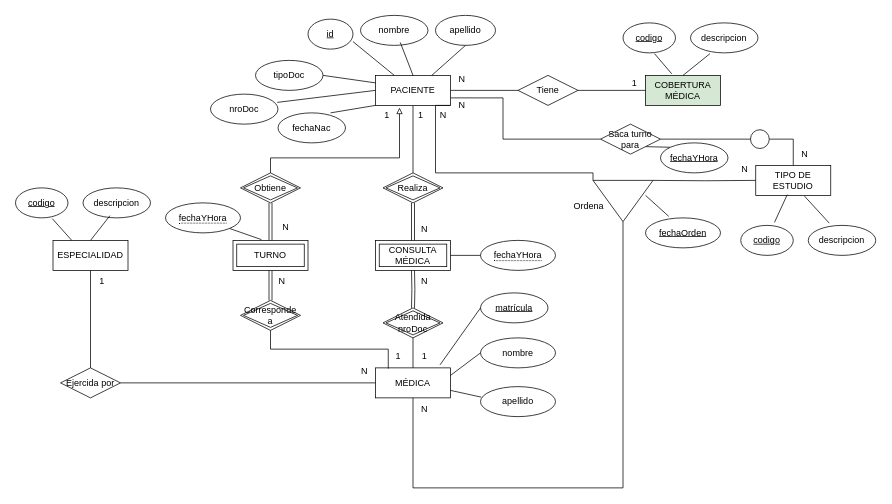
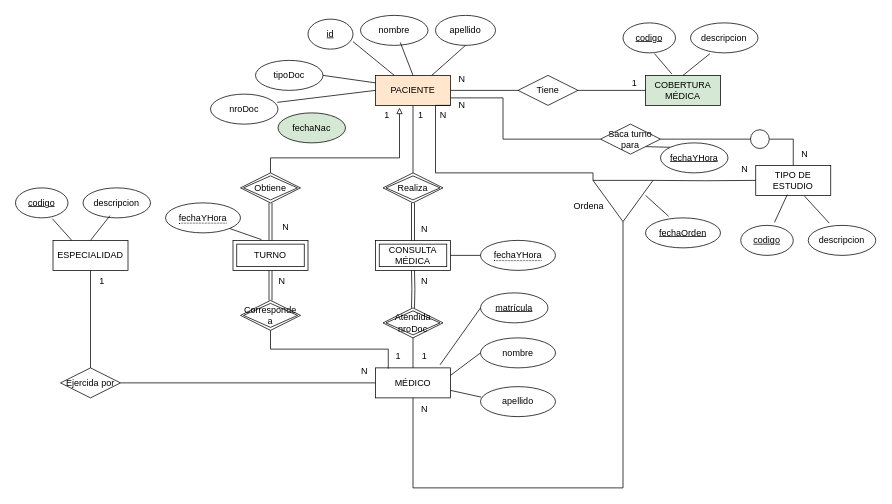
node "PACIENTE": fillcolor #ffffff -> #ffe6cc
edge "PACIENTE" -- "fechaNac": removed
node "fechaNac": fillcolor #ffffff -> #d5e8d4
node "MÉDICA": label "MÉDICA" -> "MÉDICO"
